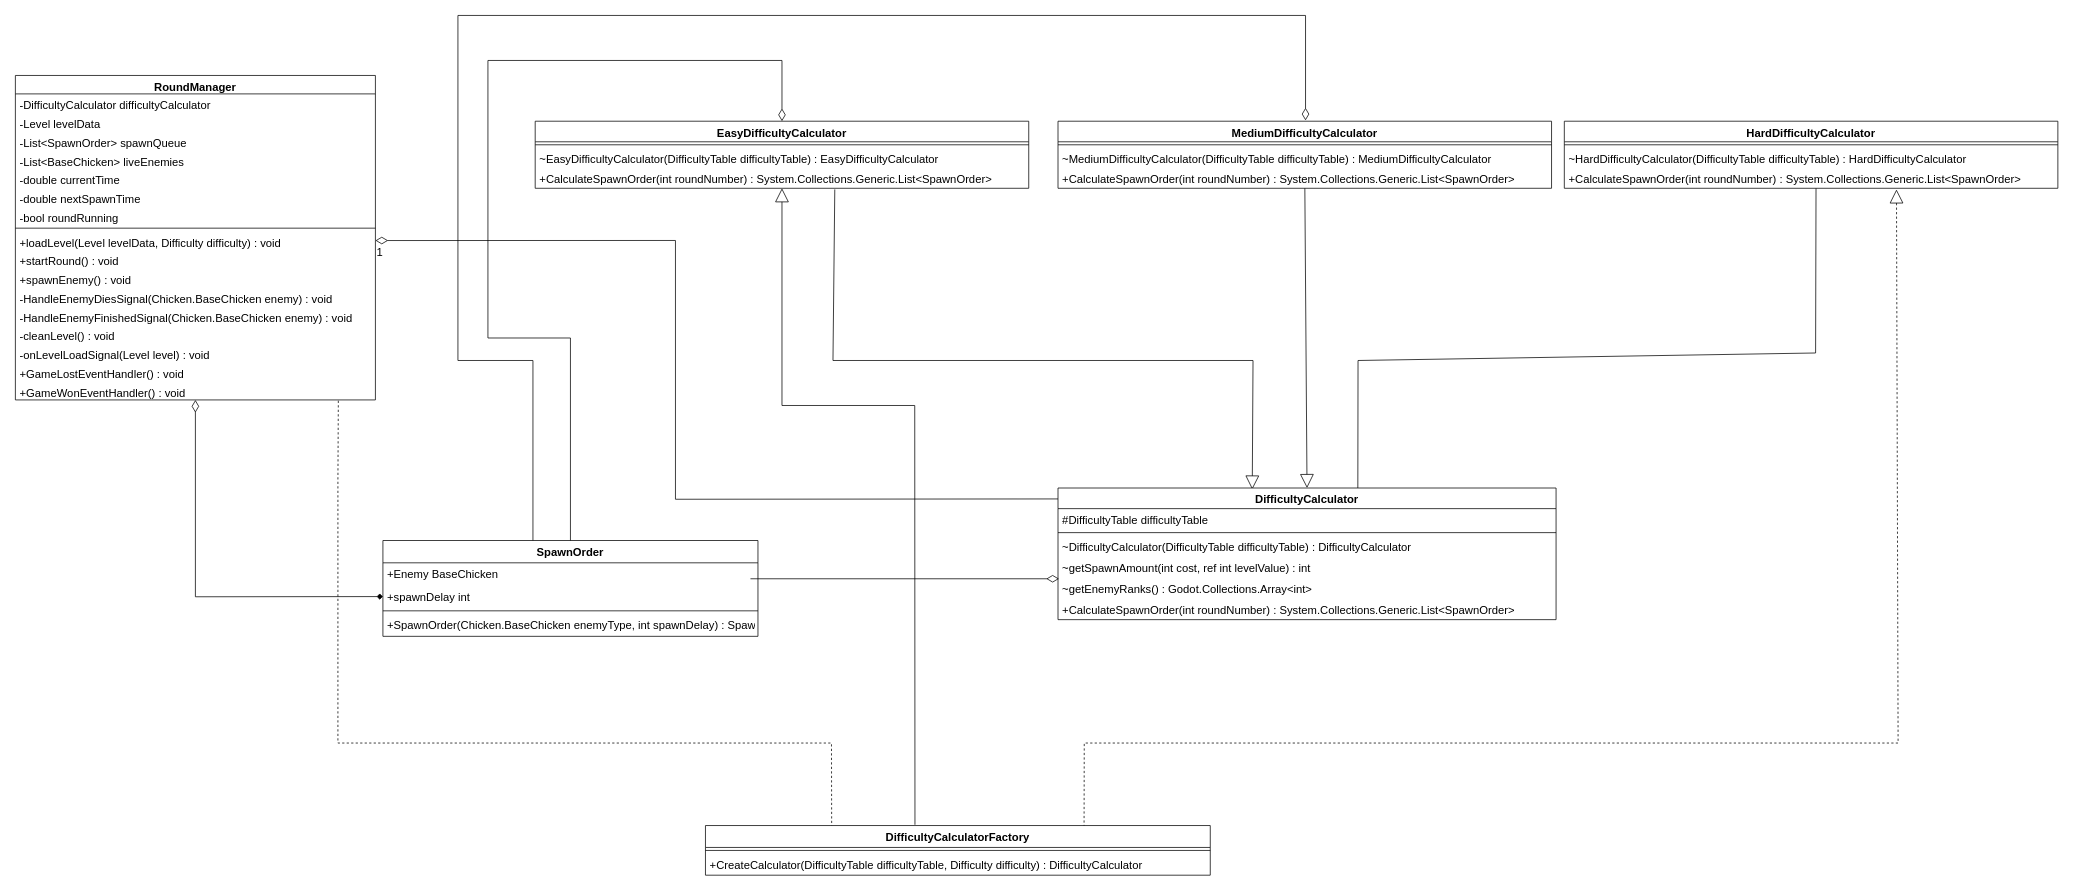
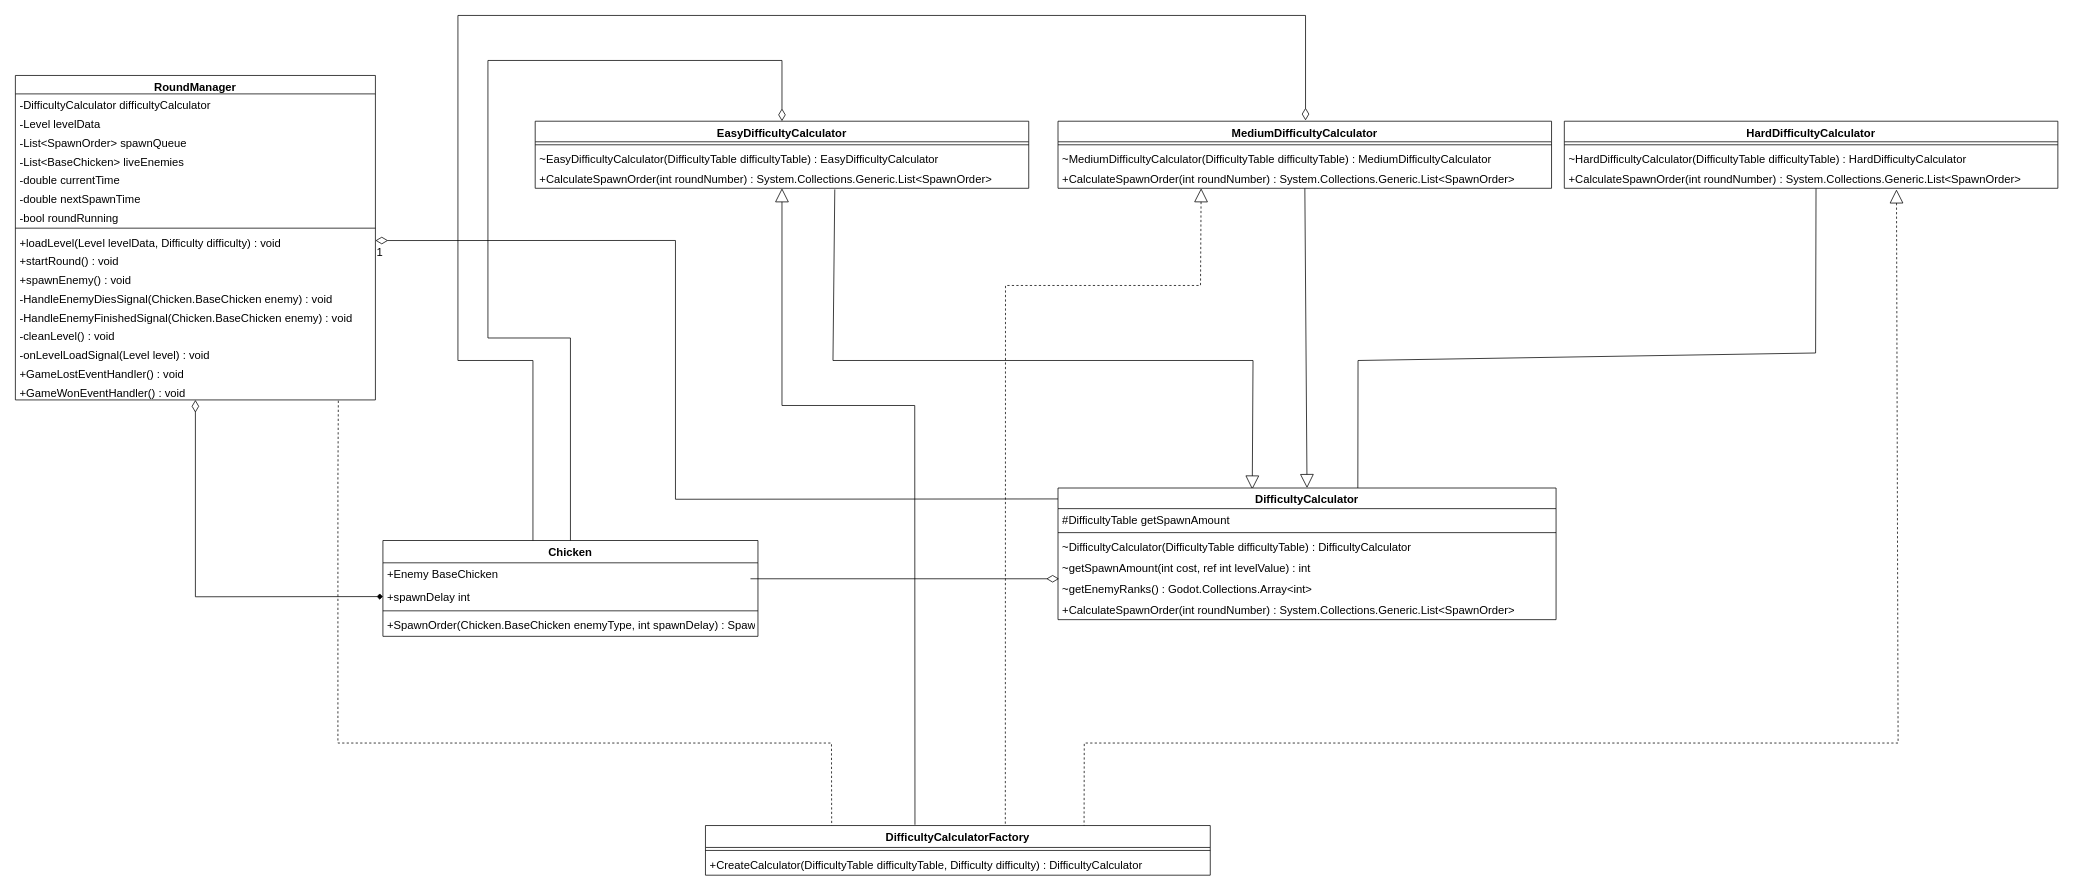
edge "DifficultyCalculatorFactory" -> "MediumDifficultyCalculator": added
node "#DifficultyTable difficultyTable": label "#DifficultyTable difficultyTable" -> "#DifficultyTable getSpawnAmount"
node "SpawnOrder": label "SpawnOrder" -> "Chicken"
